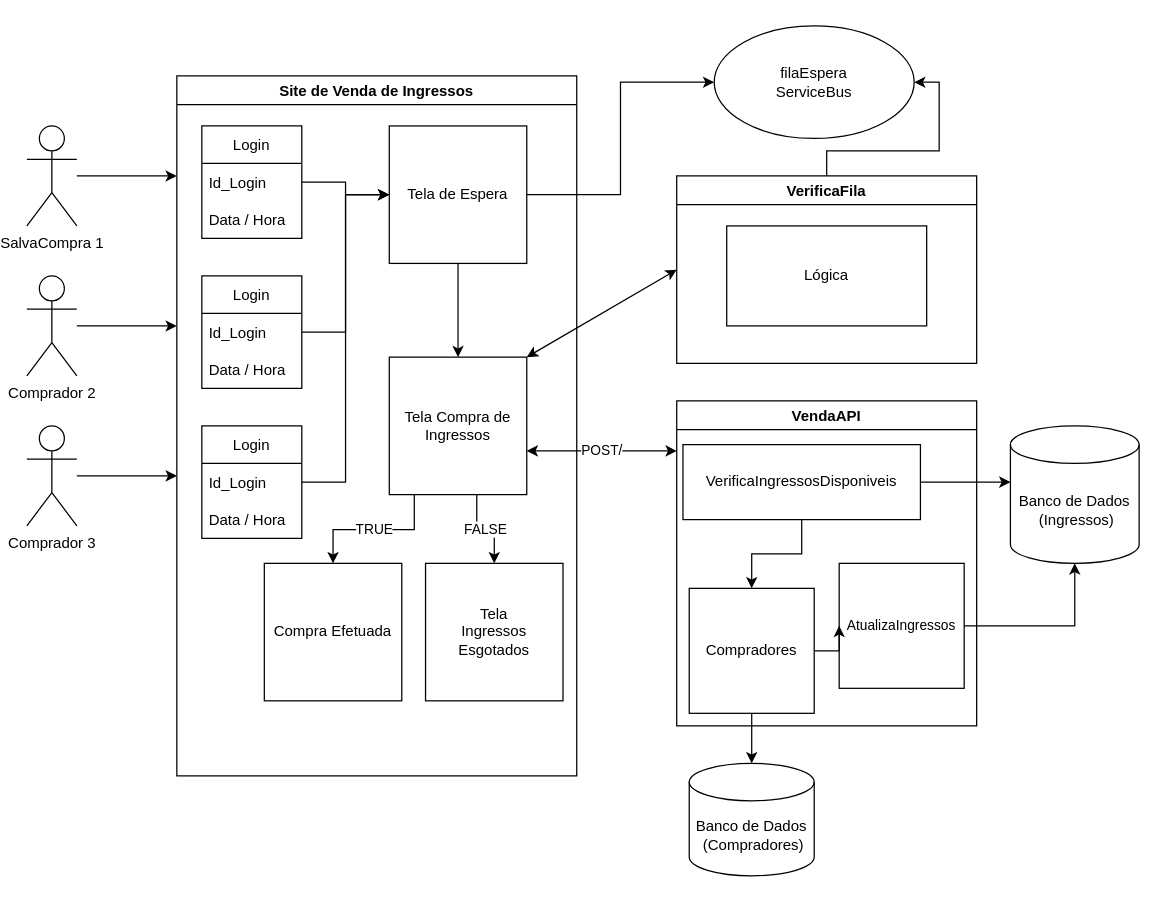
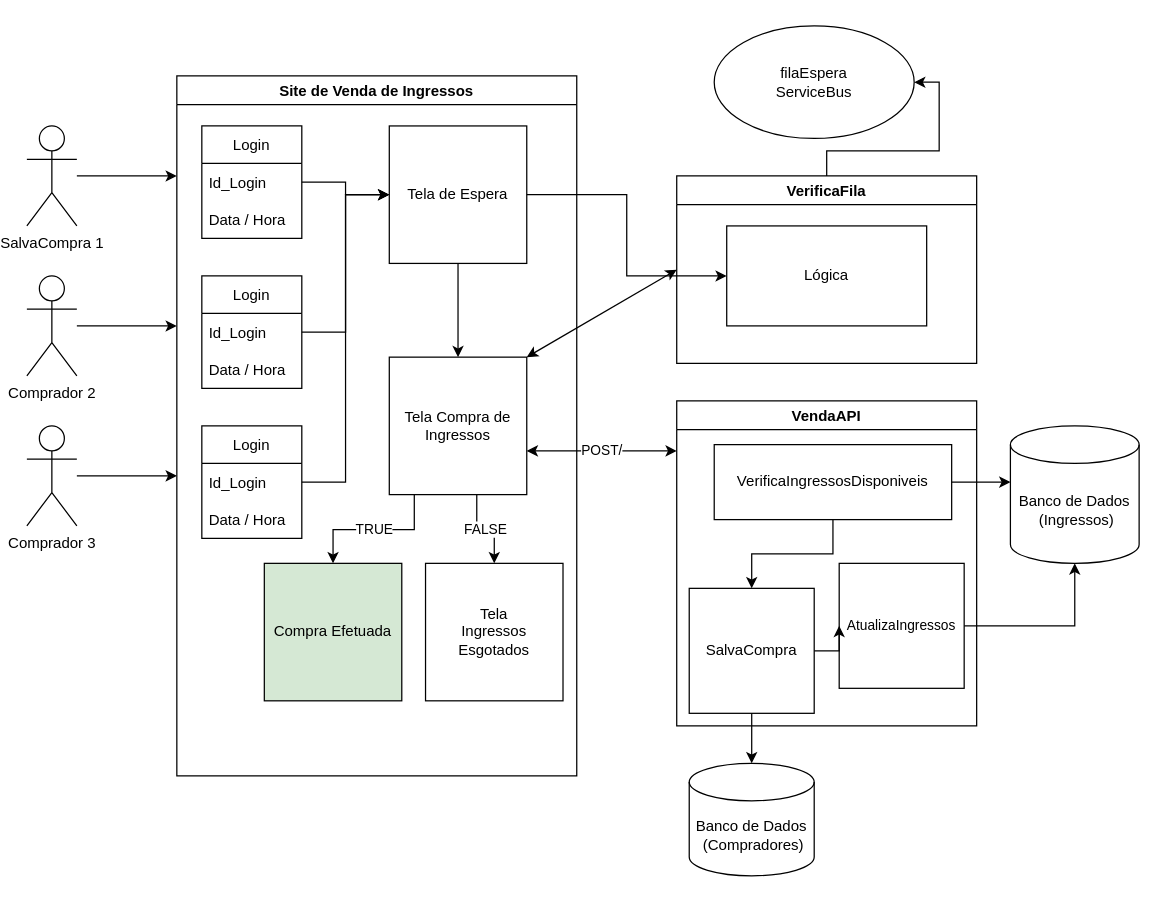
edge "Tela de Espera" -> "filaEspera ServiceBus": now "Tela de Espera" -> "Lógica"
node "VerificaIngressosDisponiveis": moved (802, 482) -> (833, 482)
node "Compra Efetuada": fillcolor #ffffff -> #d5e8d4
node "Compradores": label "Compradores" -> "SalvaCompra"
